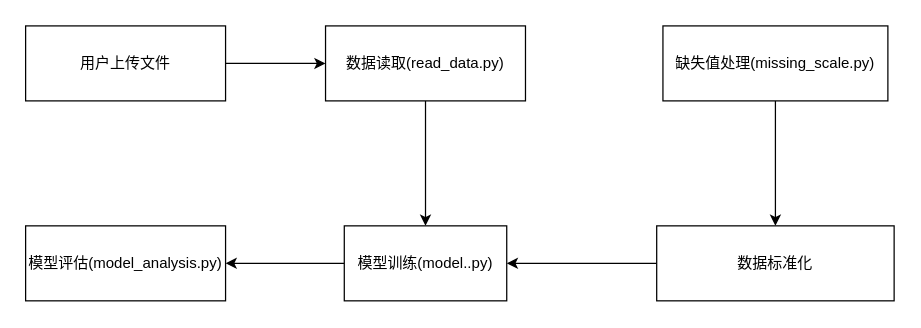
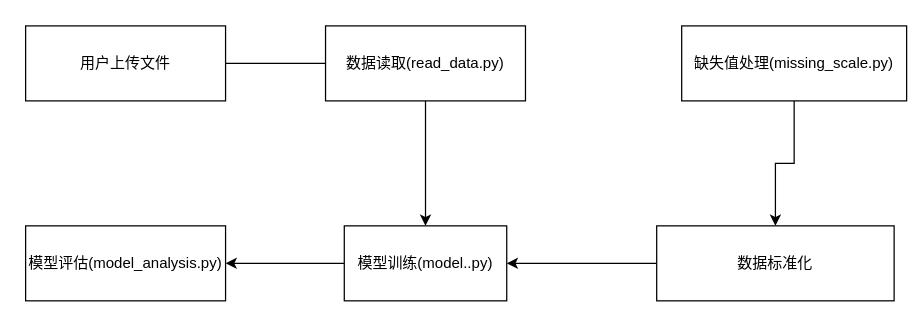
edge "用户上传文件" -> "数据读取(read_data.py)": arrowhead classic -> none
node "缺失值处理(missing_scale.py)": moved (776, 63) -> (794, 63)
